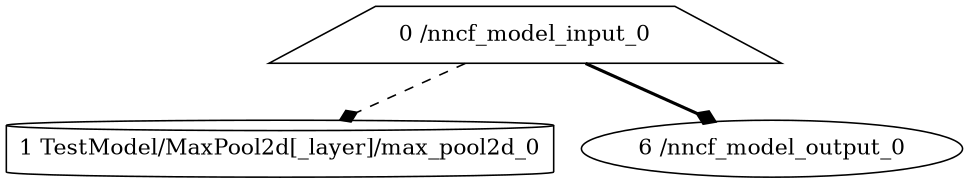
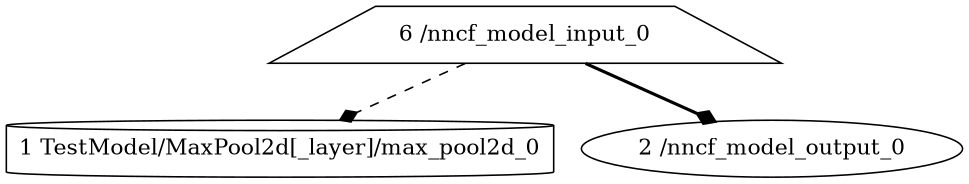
node "0 /nncf_model_input_0": label "0 /nncf_model_input_0" -> "6 /nncf_model_input_0"
node "6 /nncf_model_output_0": label "6 /nncf_model_output_0" -> "2 /nncf_model_output_0"
